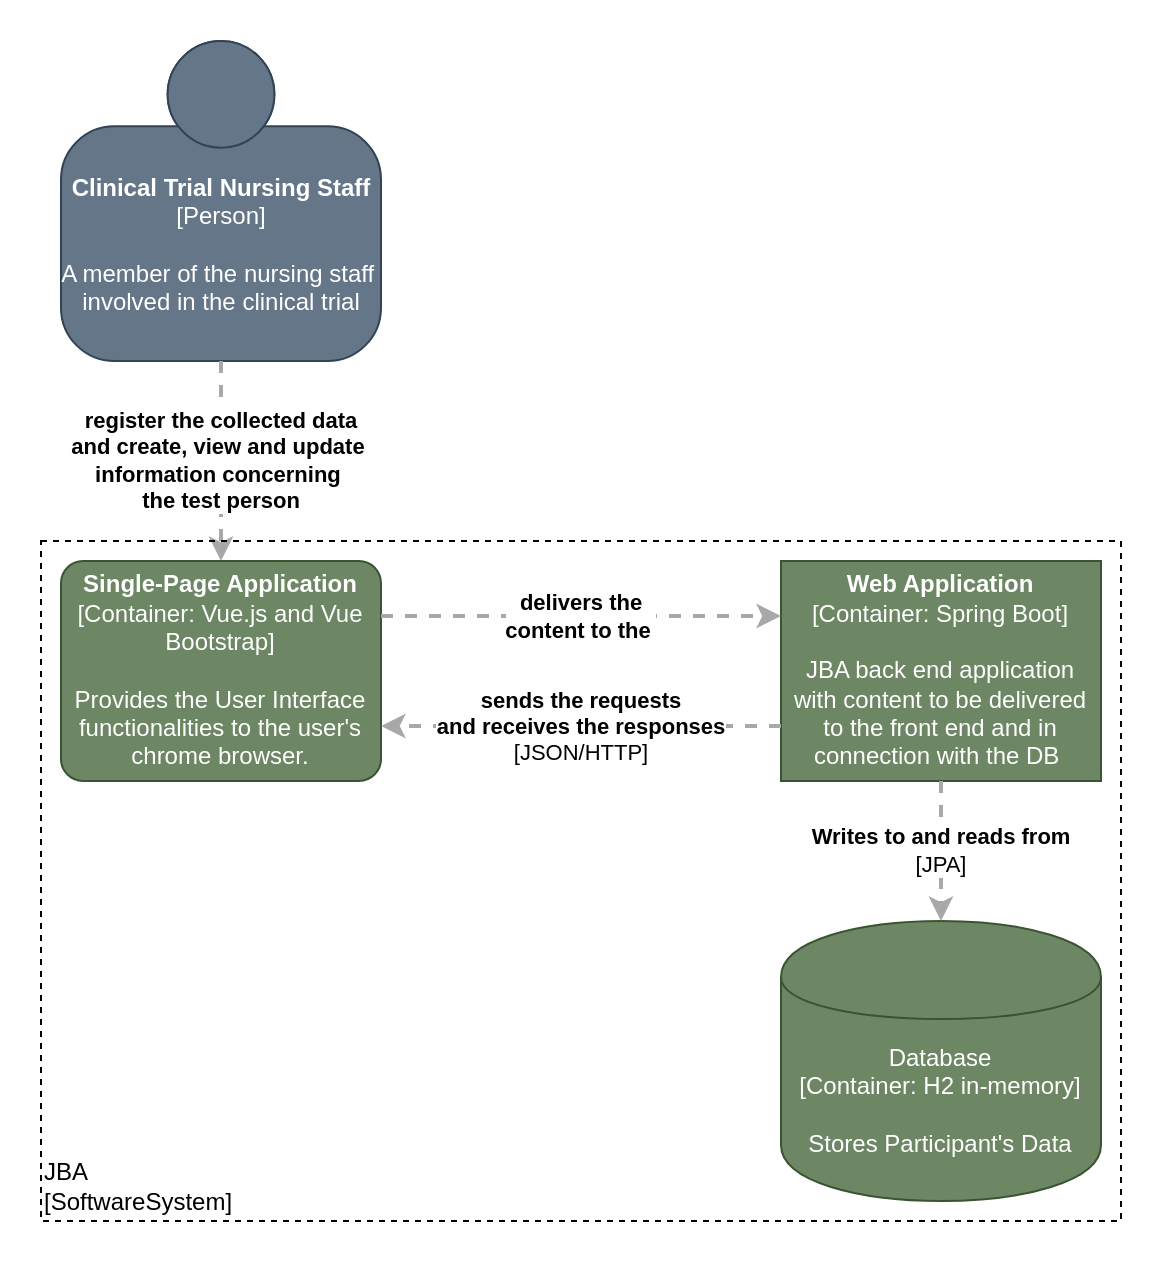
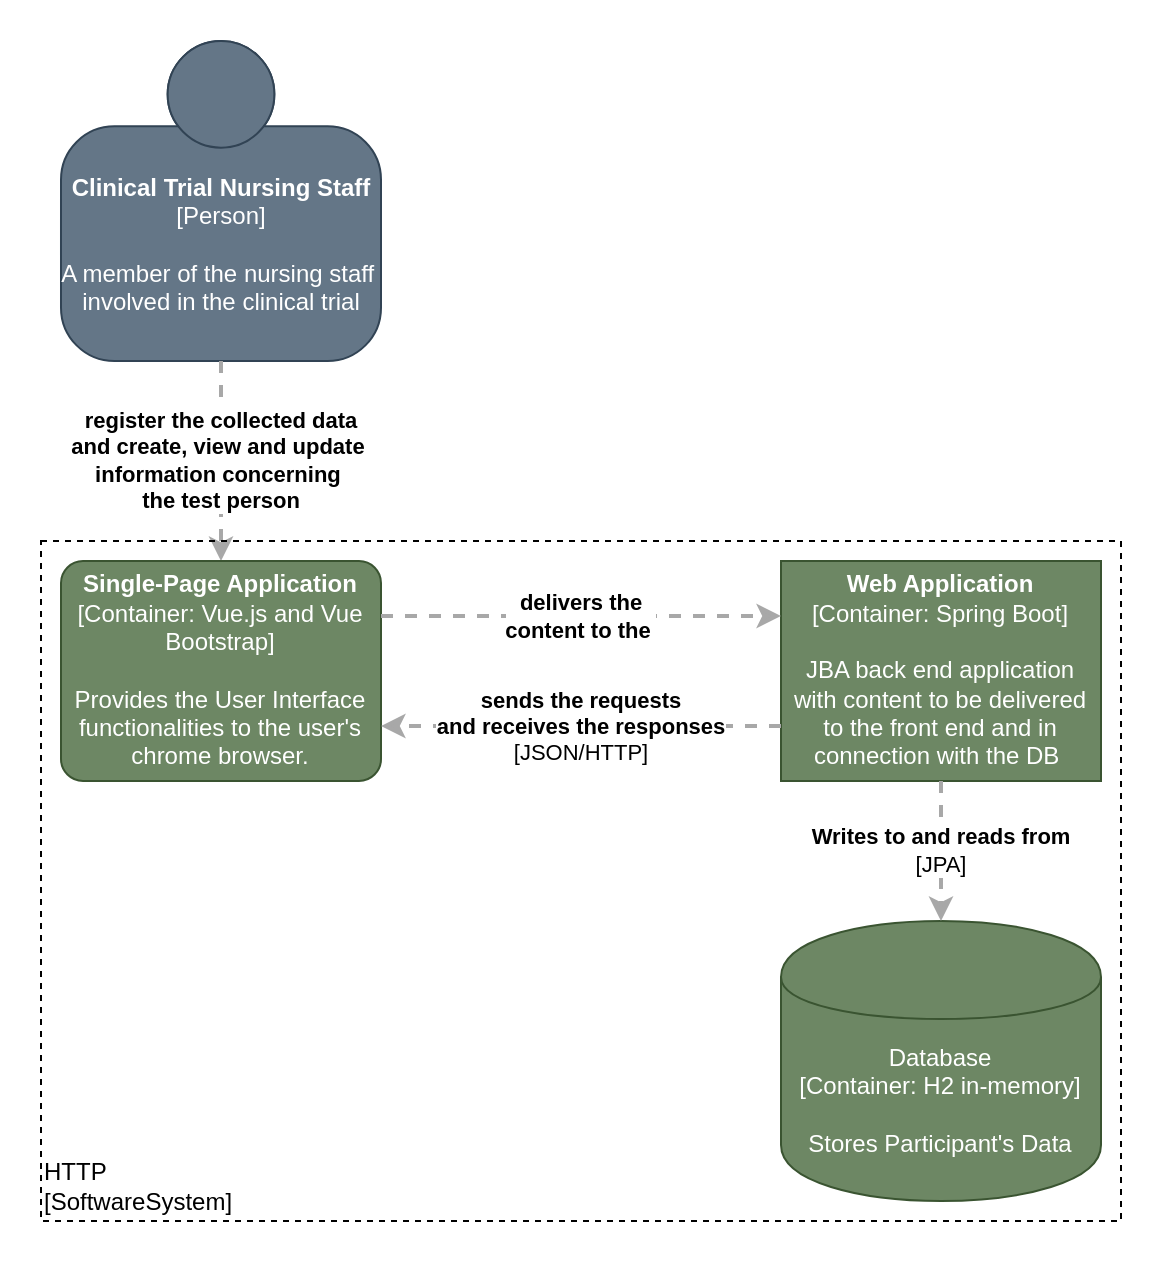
node "JBA [SoftwareSystem]": label "JBA [SoftwareSystem]" -> "HTTP [SoftwareSystem]"
